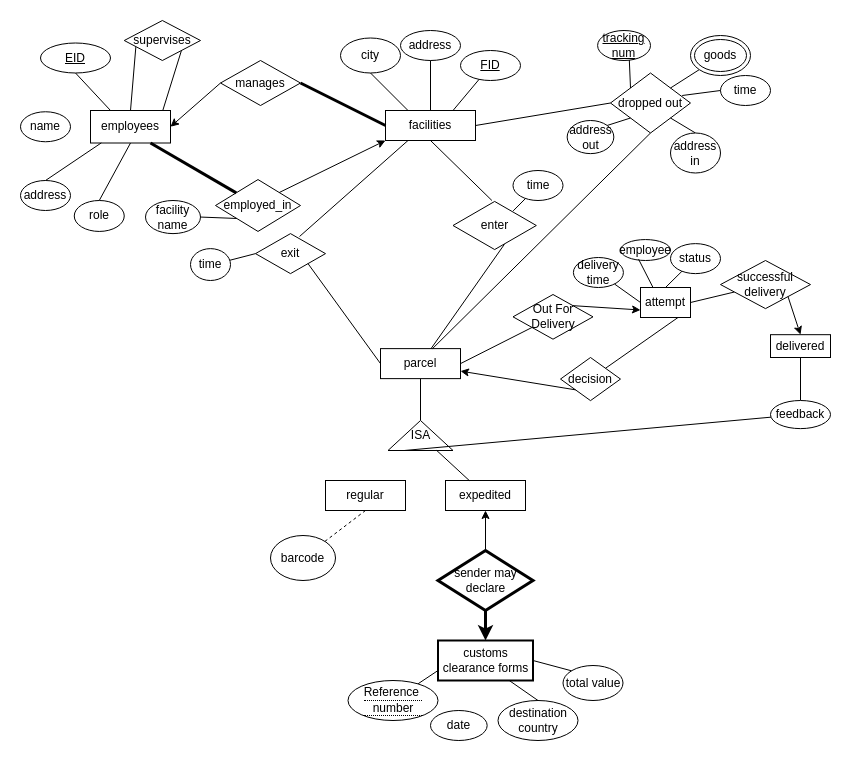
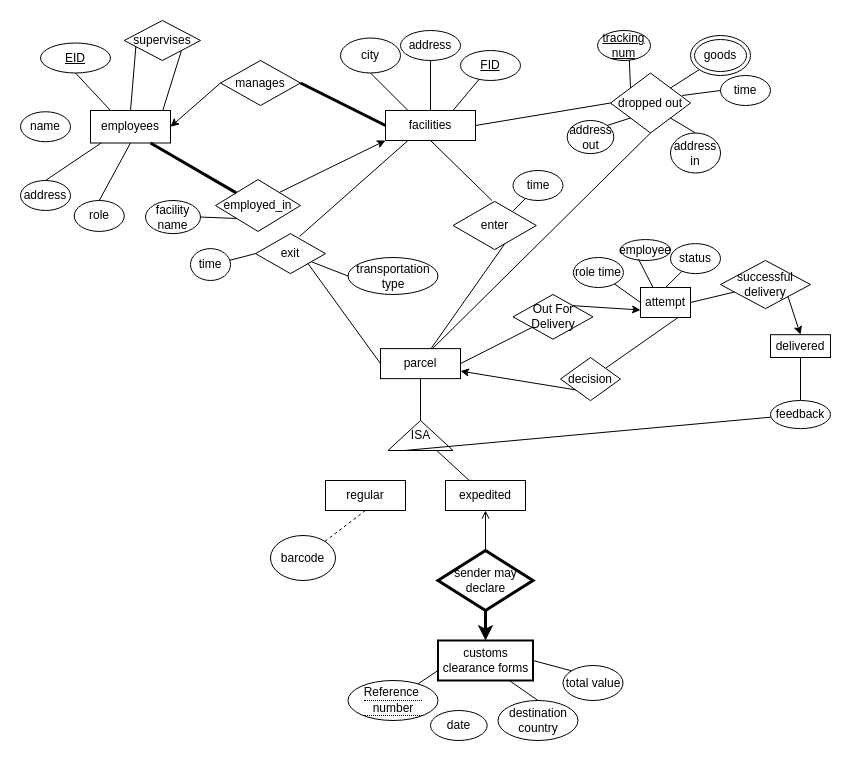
edge "exit" -- "transportation type": added
node "delivery time": label "delivery time" -> "role time"
node "transportation type": added
edge "sender may declare" -> "expedited": arrowhead classic -> open
